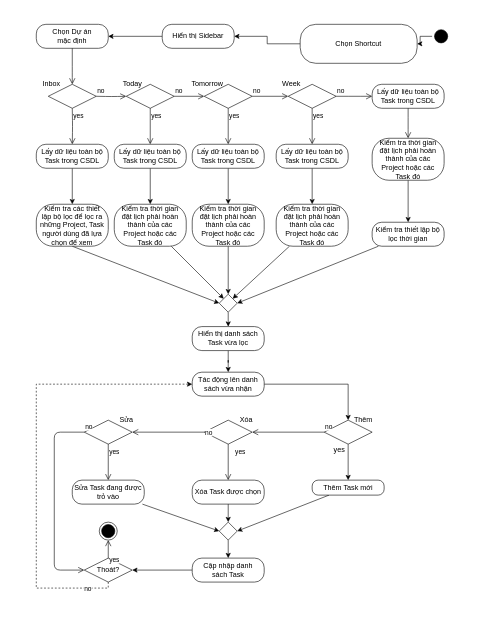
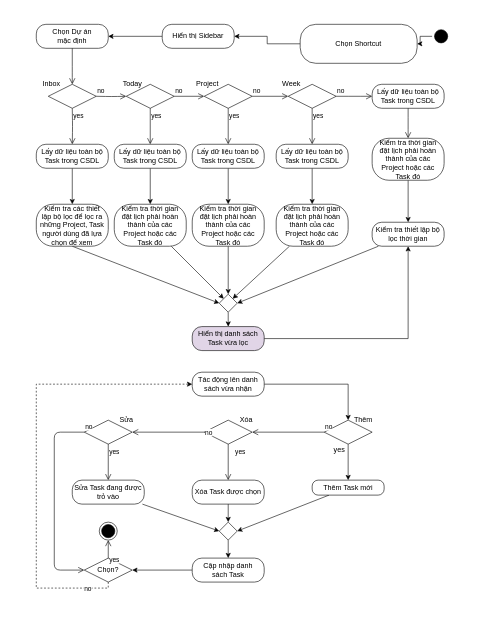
node "Tomorrow": label "Tomorrow" -> "Project"
node "Hiển thị danh sách Task vừa lọc": fillcolor #ffffff -> #e1d5e7
edge "Hiển thị danh sách Task vừa lọc" -> "Tác động lên danh sách vừa nhận": now "Hiển thị danh sách Task vừa lọc" -> "Kiểm tra thiết lập bộ lọc thời gian"
node "Thoát?": label "Thoát?" -> "Chọn?"
